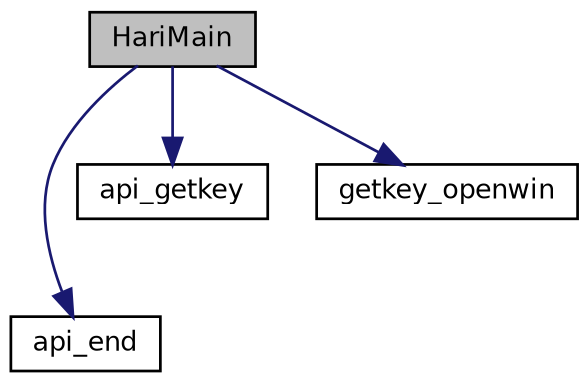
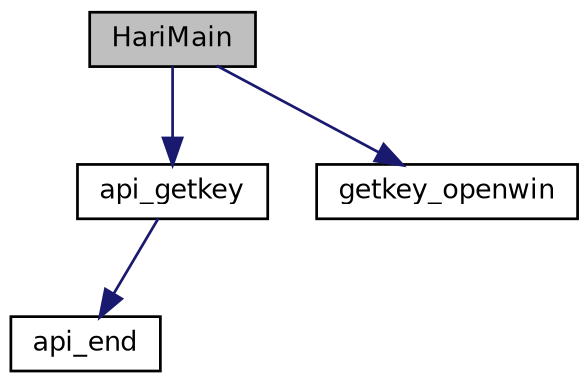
edge "HariMain" -> "api_end": now "api_getkey" -> "api_end"
